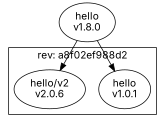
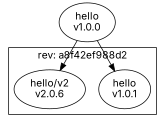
node "hello v1.8.0": label "hello v1.8.0" -> "hello v1.0.0"
cluster "rev: a8f02ef988d2": label "rev: a8f02ef988d2" -> "rev: a8f42ef988d2"
